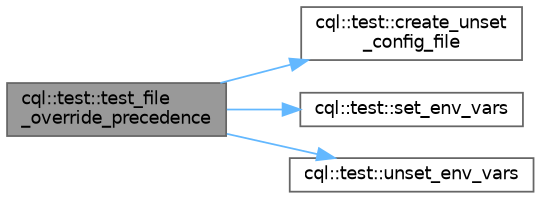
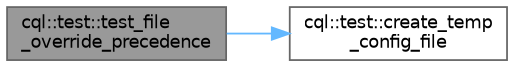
node "cql::test::create_unset _config_file": label "cql::test::create_unset _config_file" -> "cql::test::create_temp _config_file"
node "cql::test::set_env_vars": removed
node "cql::test::unset_env_vars": removed
